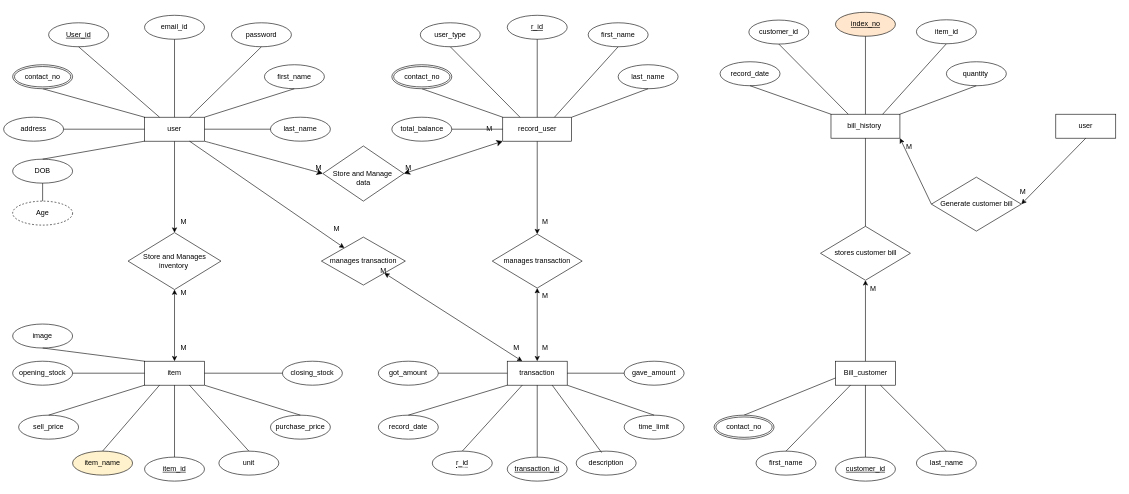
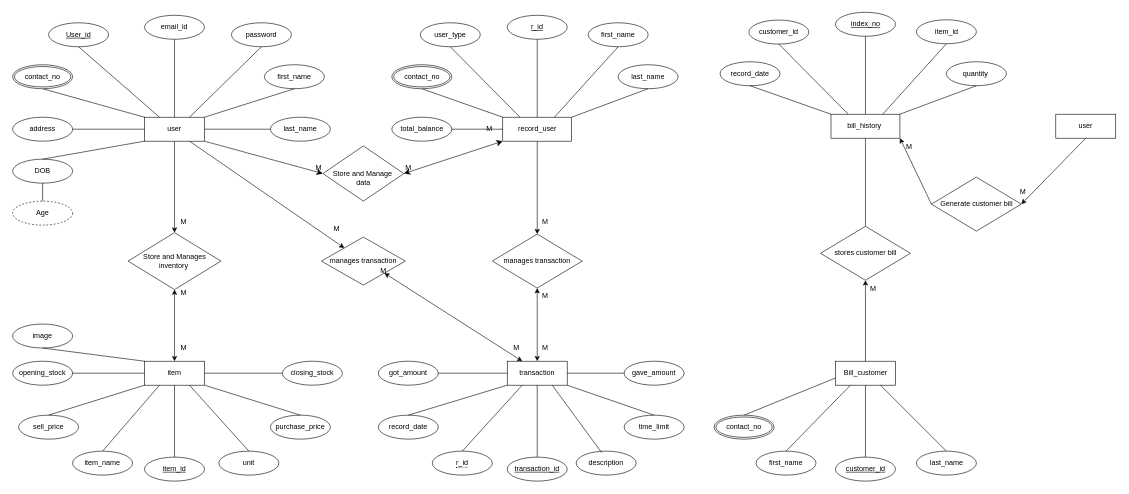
node "index_no": fillcolor #ffe6cc -> #ffffff
node "address": moved (33, 129) -> (42, 129)
node "item_name": fillcolor #fff2cc -> #ffffff
